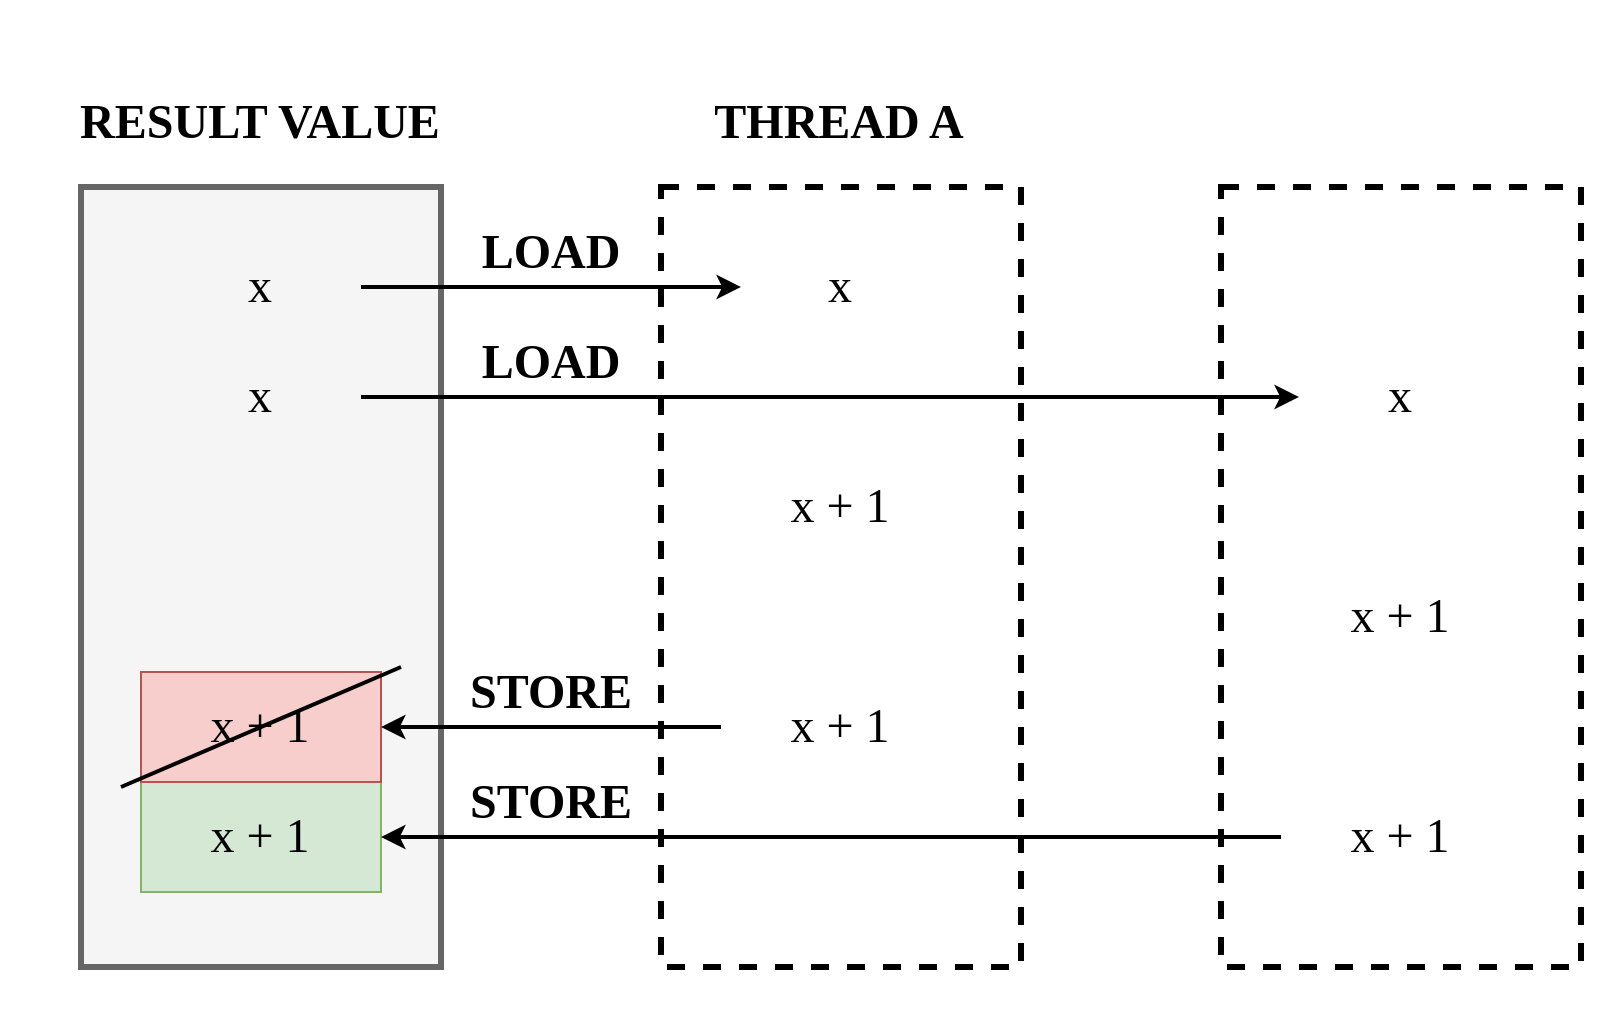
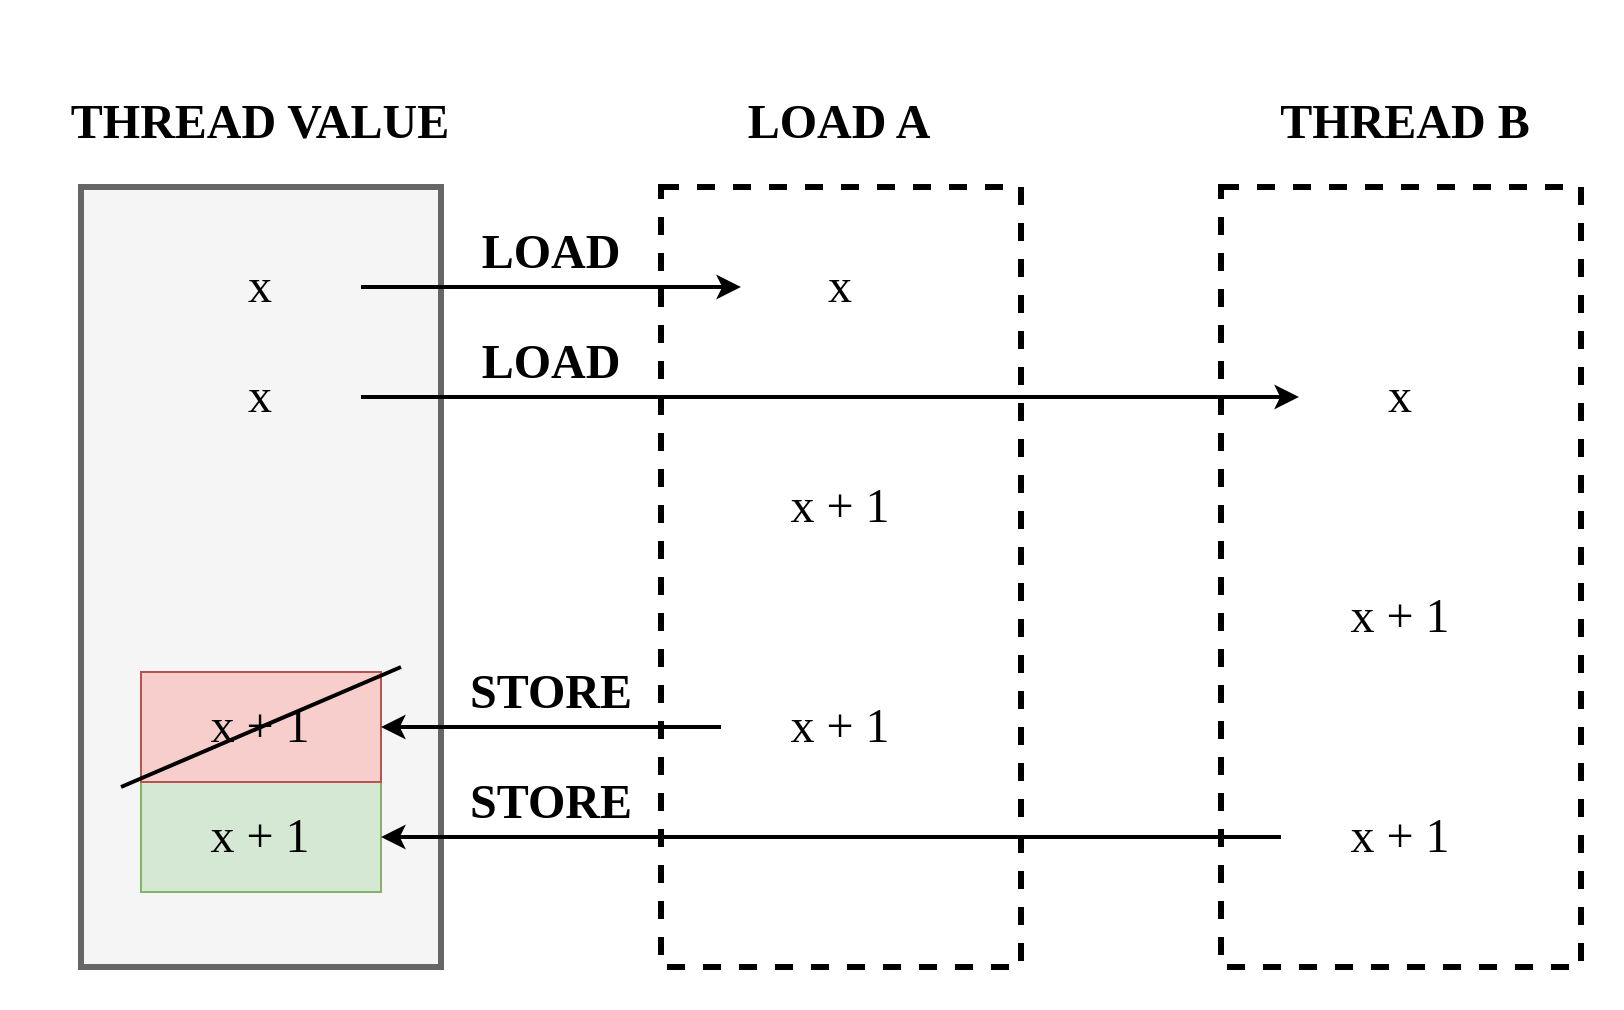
node "THREAD B": added
node "RESULT VALUE": label "RESULT VALUE" -> "THREAD VALUE"
node "THREAD A": label "THREAD A" -> "LOAD A"
